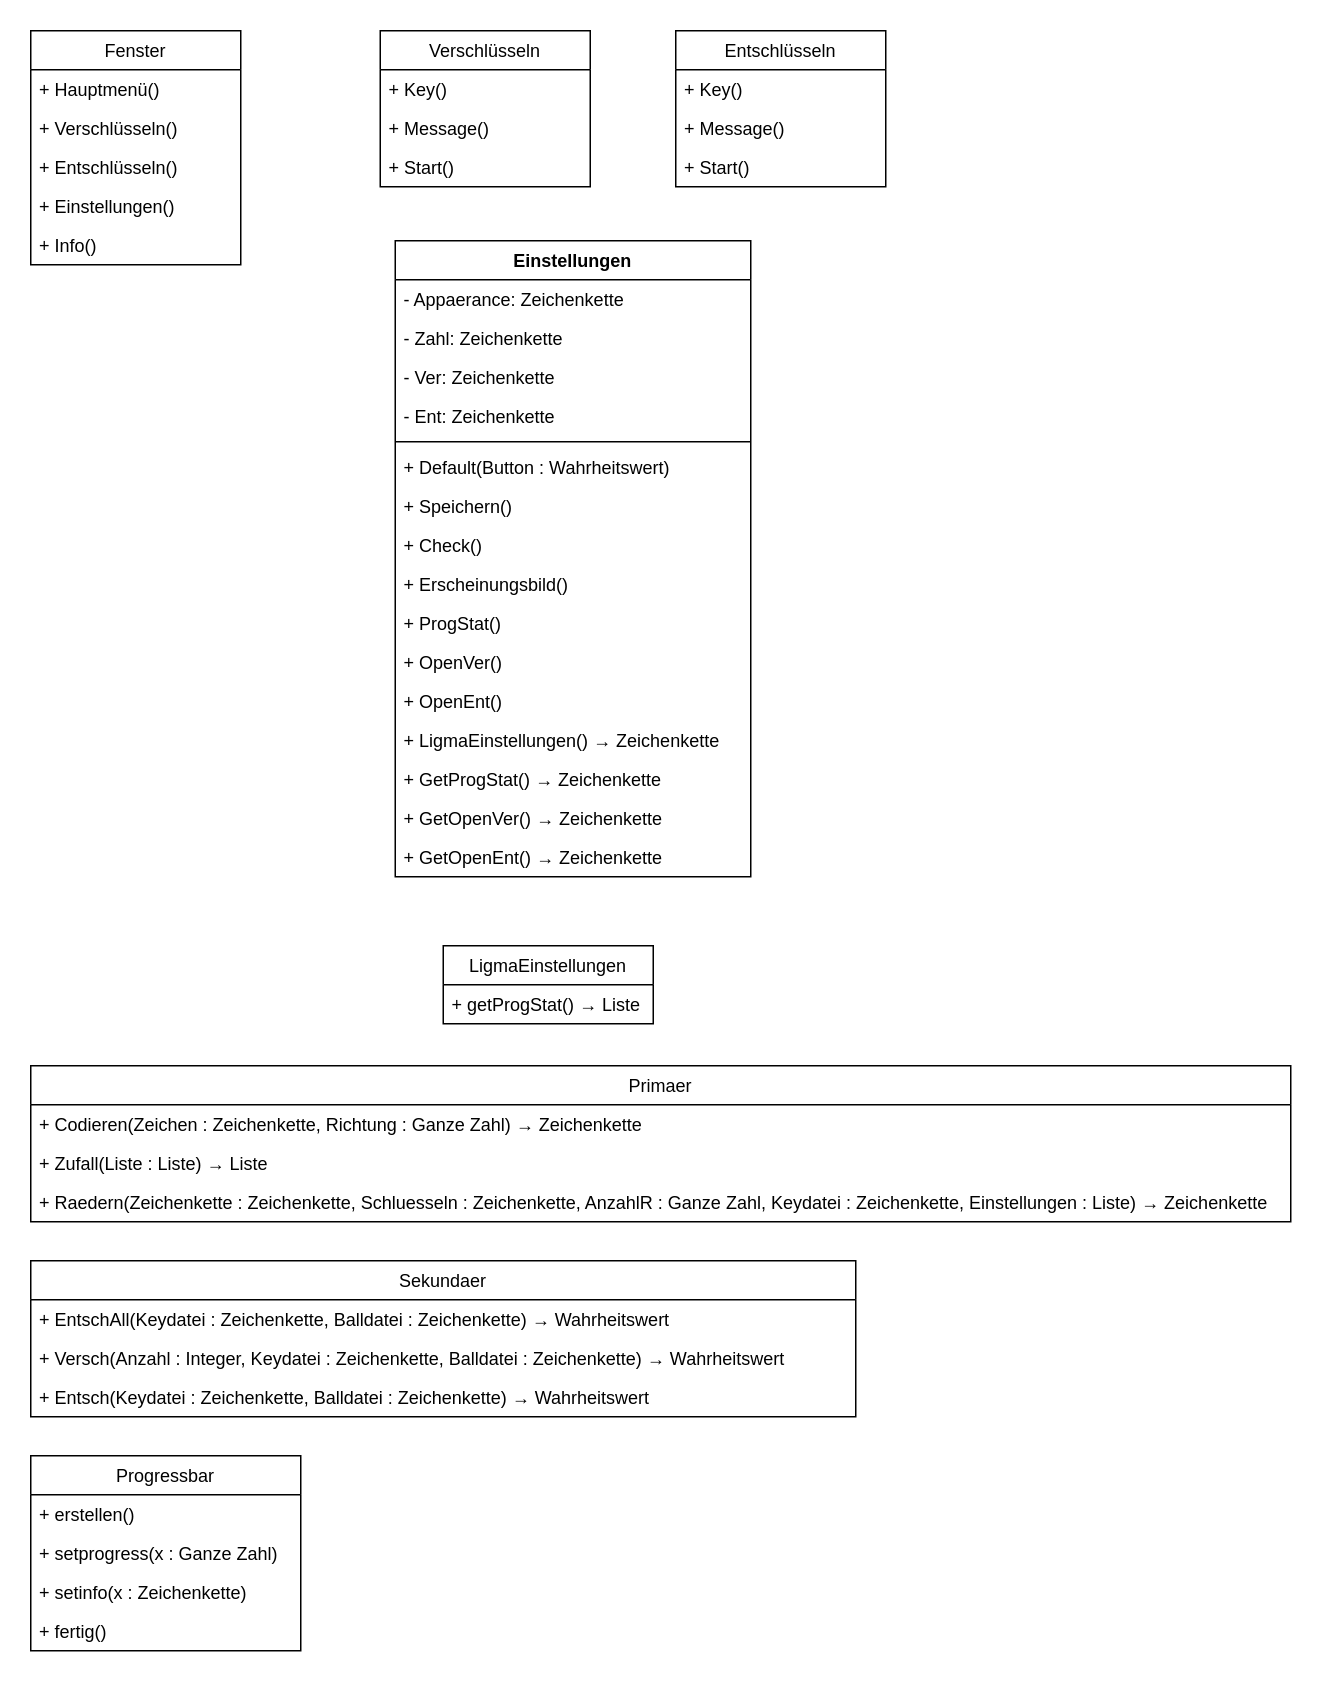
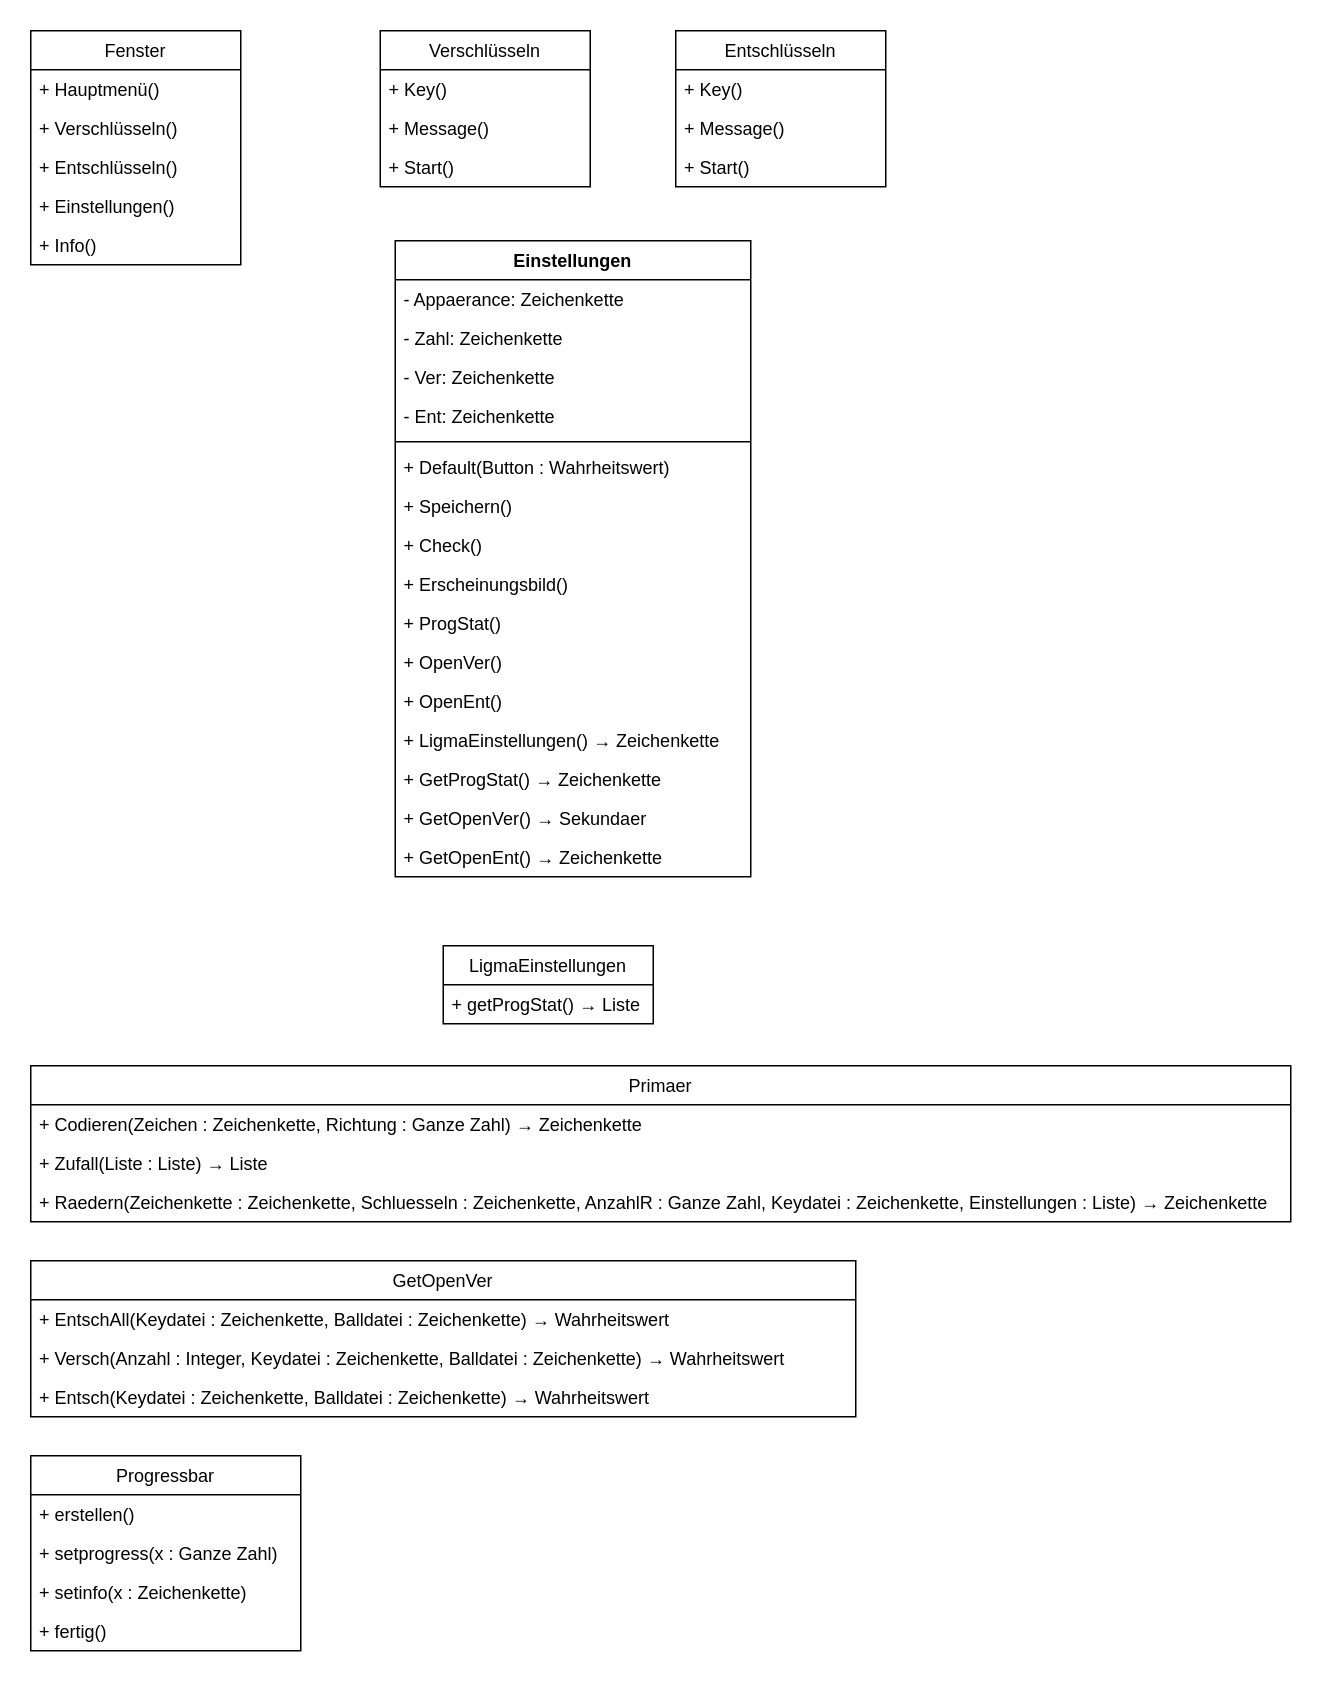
node "+ GetOpenVer() → Zeichenkette": label "+ GetOpenVer() → Zeichenkette" -> "+ GetOpenVer() → Sekundaer"
node "Sekundaer": label "Sekundaer" -> "GetOpenVer"
